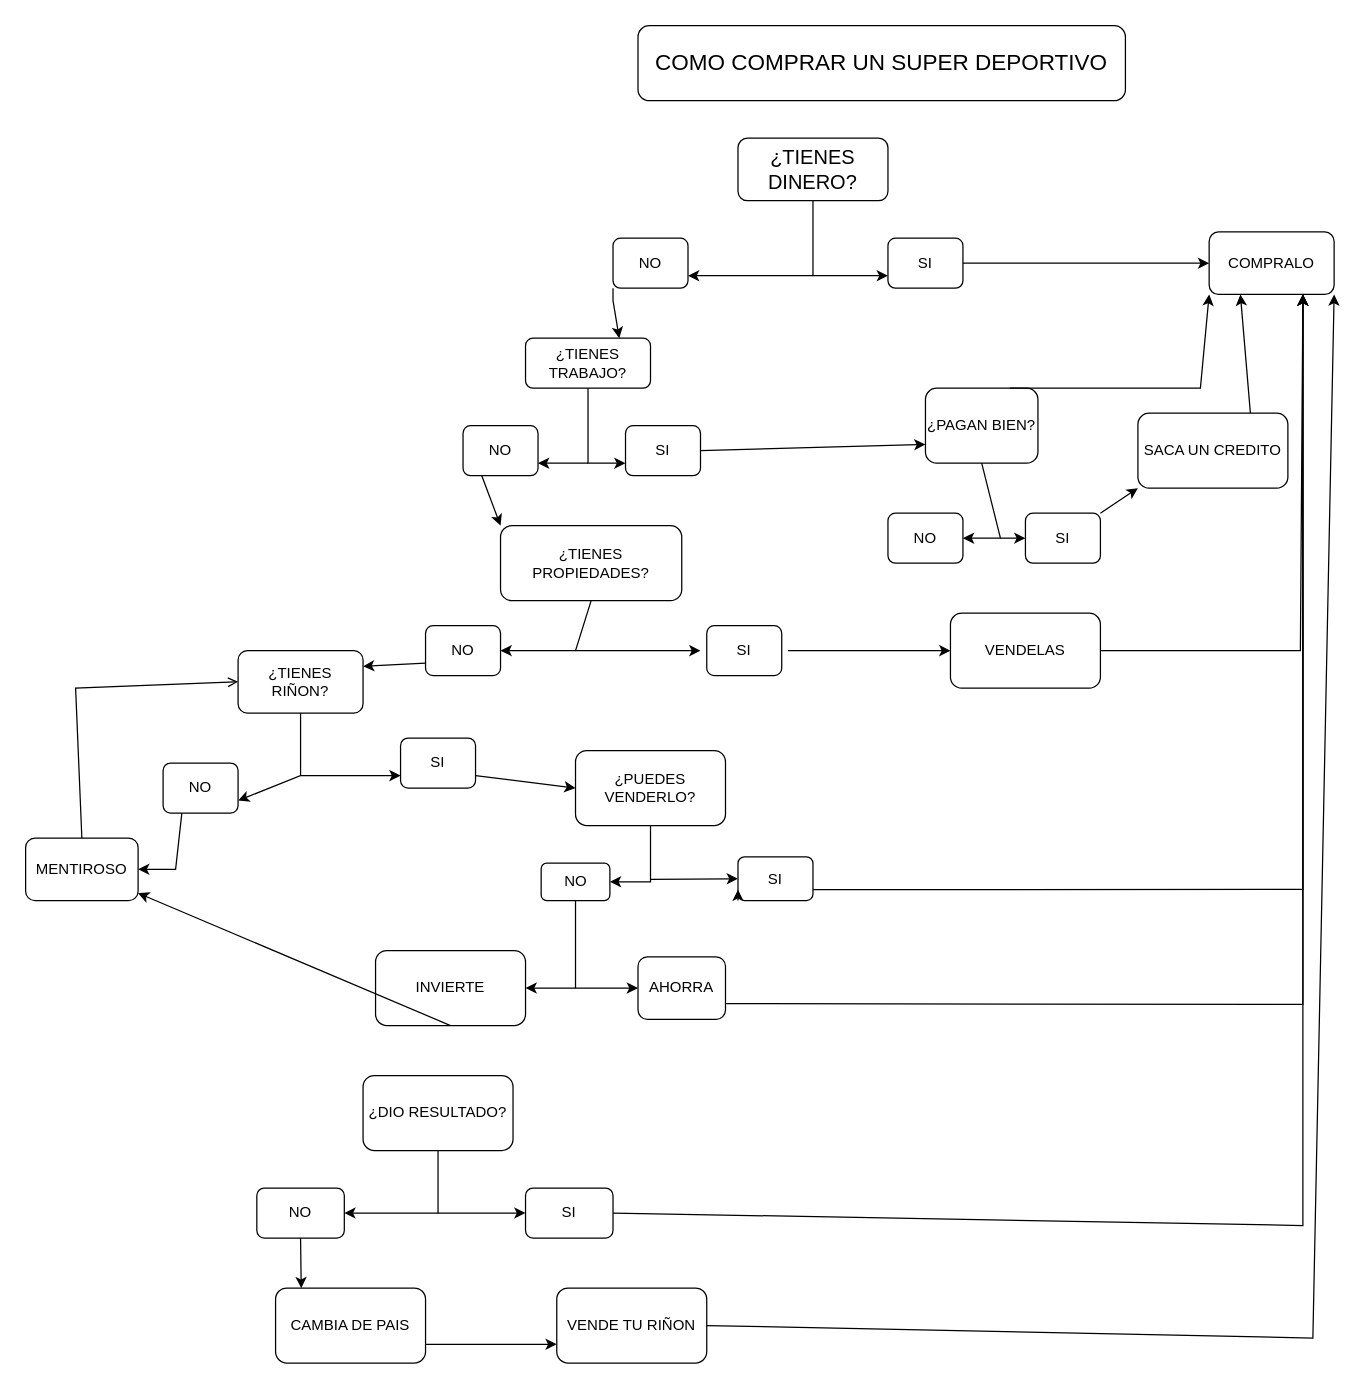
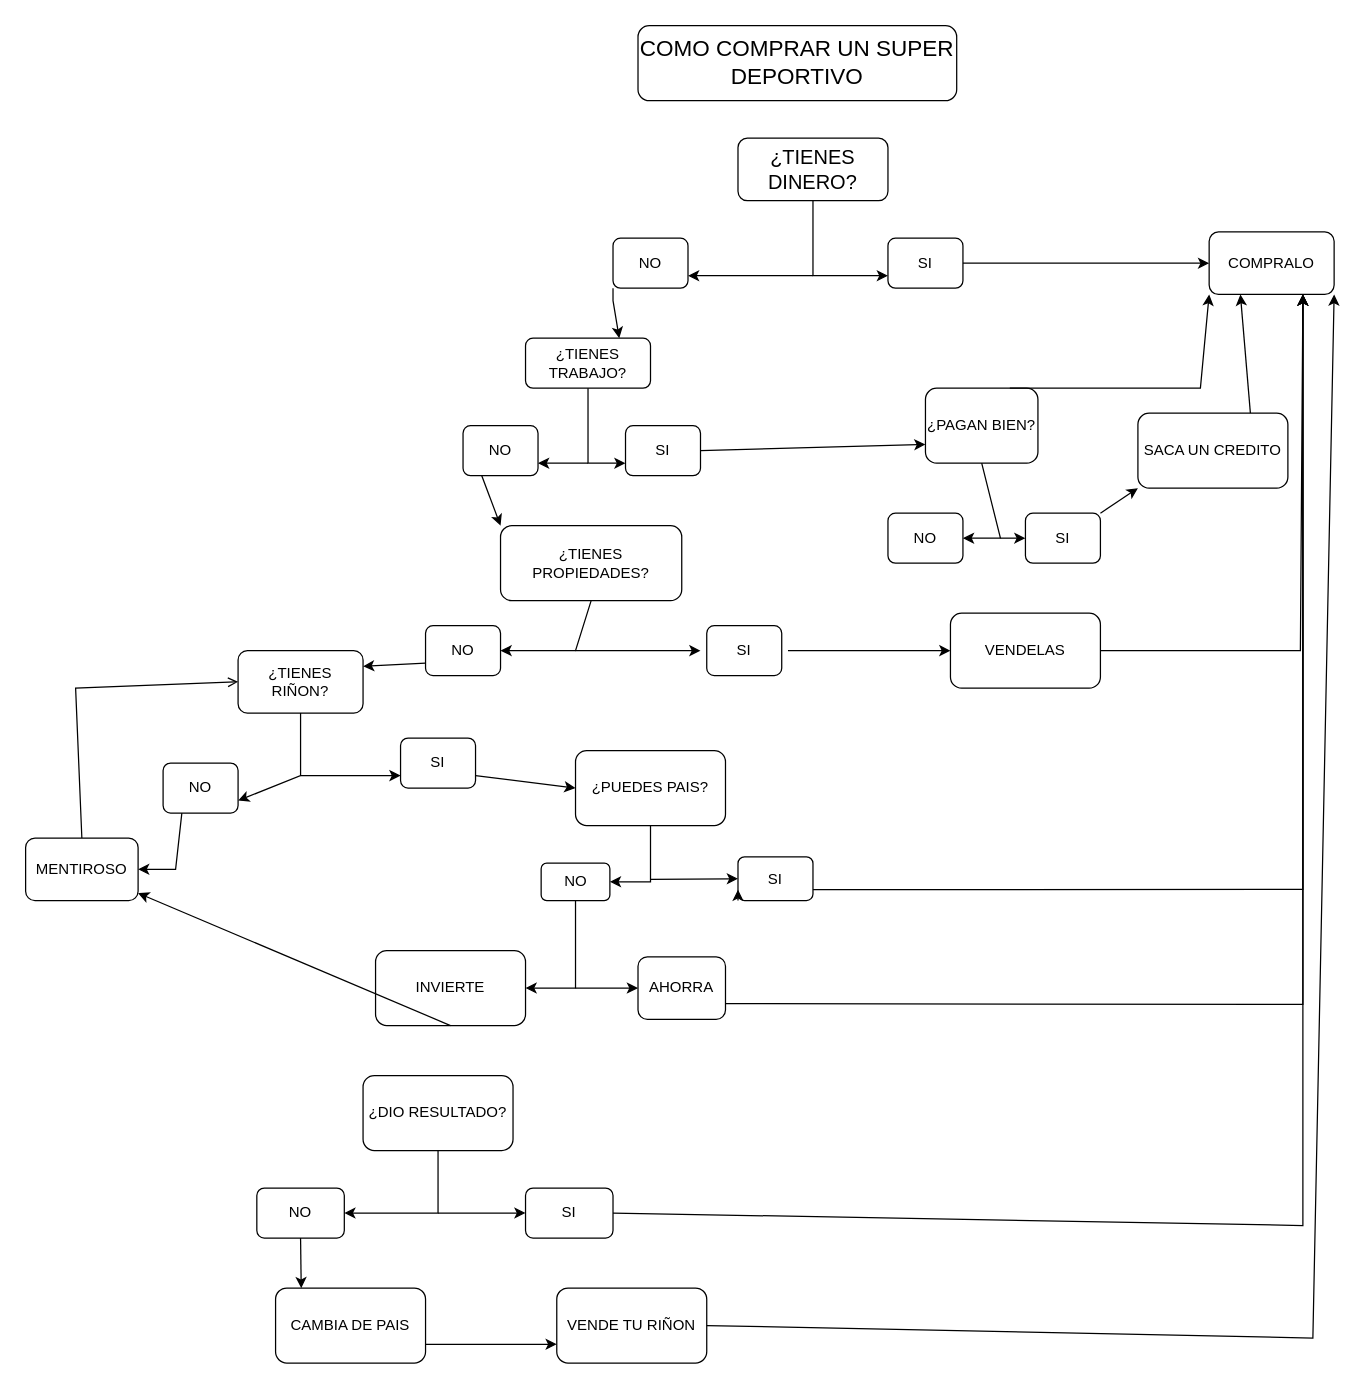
node "COMO COMPRAR UN SUPER DEPORTIVO": size 488x75 -> 319x75
node "¿PUEDES VENDERLO?": label "¿PUEDES VENDERLO?" -> "¿PUEDES PAIS?"
